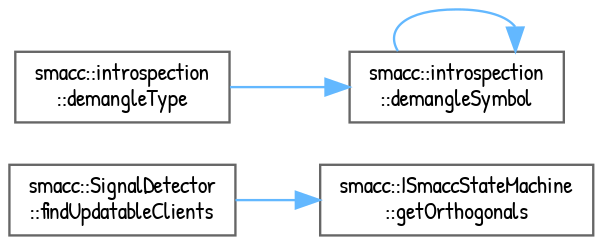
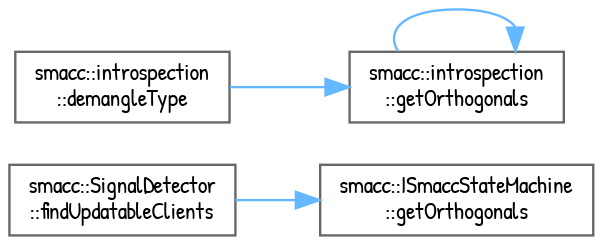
node "smacc::introspection ::demangleSymbol": label "smacc::introspection ::demangleSymbol" -> "smacc::introspection ::getOrthogonals"
